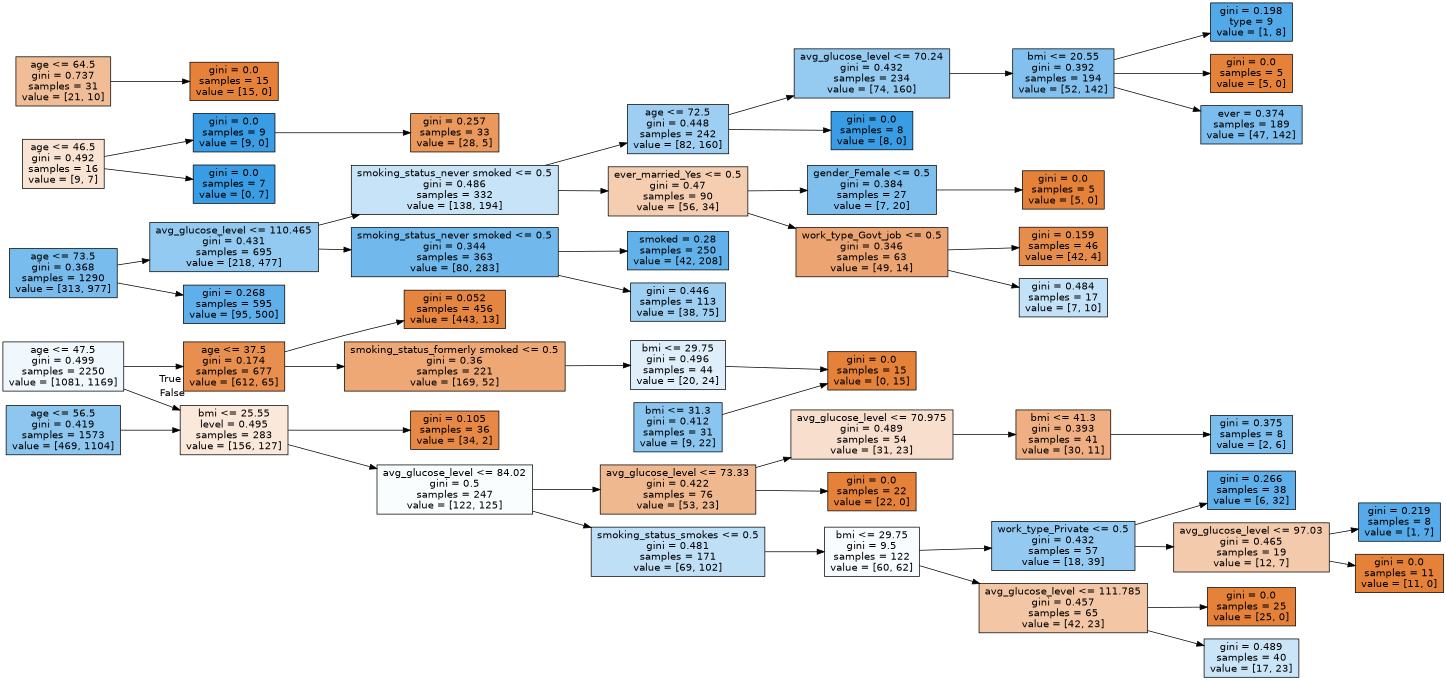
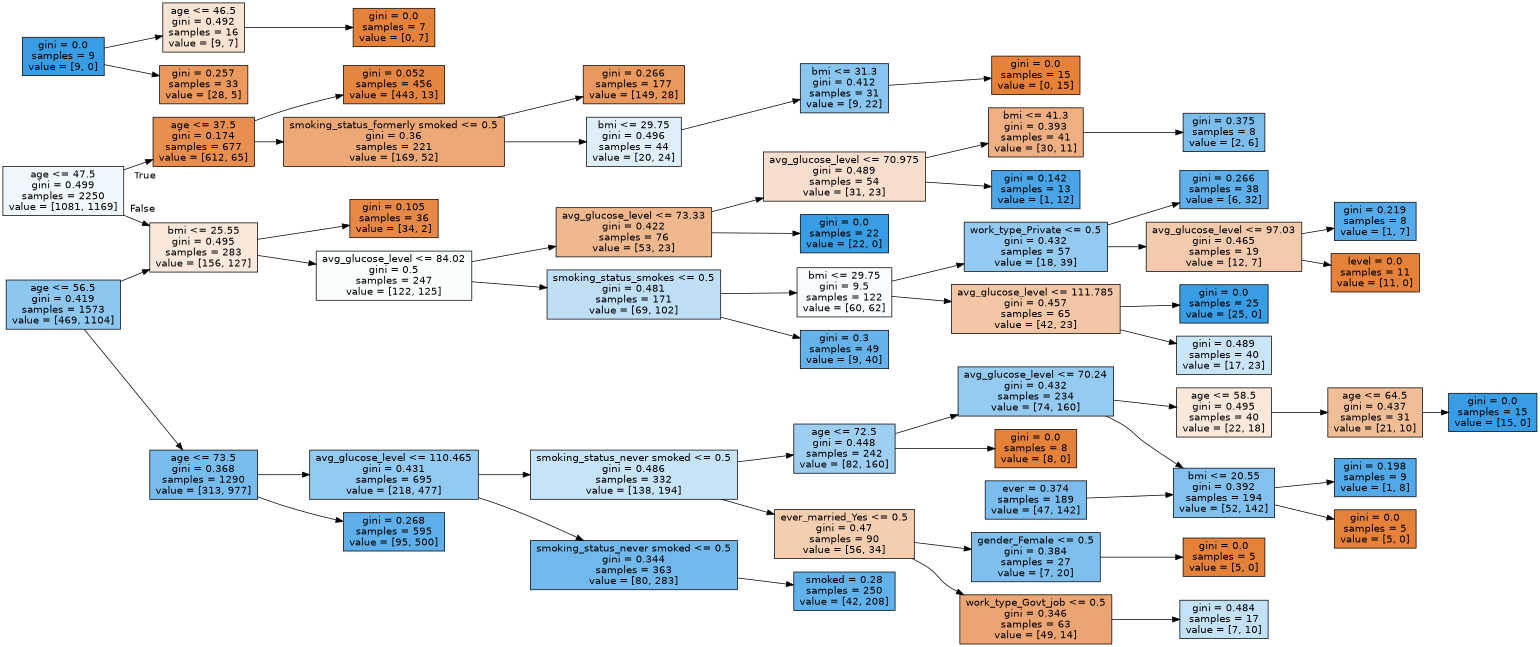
node "gini = 0.198 type = 9 value = [1, 8]": label "gini = 0.198 type = 9 value = [1, 8]" -> "gini = 0.198 samples = 9 value = [1, 8]"
node "age <= 64.5 gini = 0.737 samples = 31 value = [21, 10]": label "age <= 64.5 gini = 0.737 samples = 31 value = [21, 10]" -> "age <= 64.5 gini = 0.437 samples = 31 value = [21, 10]"
node "gini = 0.0 samples = 15 value = [15, 0]": fillcolor #e58139 -> #399de5
node "gini = 0.266 samples = 177 value = [149, 28]": added
edge "bmi <= 20.55 gini = 0.392 samples = 194 value = [52, 142]" -> "ever = 0.374 samples = 189 value = [47, 142]": reversed
node "gini = 0.0 samples = 8 value = [8, 0]": fillcolor #399de5 -> #e58139
edge "age <= 46.5 gini = 0.492 samples = 16 value = [9, 7]" -> "gini = 0.0 samples = 9 value = [9, 0]": reversed
node "gini = 0.0 samples = 7 value = [0, 7]": fillcolor #399de5 -> #e58139
node "gini = 0.142 samples = 13 value = [1, 12]": added
node "gini = 0.159 samples = 46 value = [42, 4]": removed
node "gini = 0.446 samples = 113 value = [38, 75]": removed
node "gini = 0.3 samples = 49 value = [9, 40]": added
edge "bmi <= 29.75 gini = 0.496 samples = 44 value = [20, 24]" -> "gini = 0.0 samples = 15 value = [0, 15]": now "bmi <= 29.75 gini = 0.496 samples = 44 value = [20, 24]" -> "bmi <= 31.3 gini = 0.412 samples = 31 value = [9, 22]"
edge "age <= 56.5 gini = 0.419 samples = 1573 value = [469, 1104]" -> "age <= 73.5 gini = 0.368 samples = 1290 value = [313, 977]": added
node "age <= 58.5 gini = 0.495 samples = 40 value = [22, 18]": added
node "bmi <= 25.55 level = 0.495 samples = 283 value = [156, 127]": label "bmi <= 25.55 level = 0.495 samples = 283 value = [156, 127]" -> "bmi <= 25.55 gini = 0.495 samples = 283 value = [156, 127]"
node "gini = 0.0 samples = 22 value = [22, 0]": fillcolor #e58139 -> #399de5
node "gini = 0.0 samples = 11 value = [11, 0]": label "gini = 0.0 samples = 11 value = [11, 0]" -> "level = 0.0 samples = 11 value = [11, 0]"
node "gini = 0.0 samples = 25 value = [25, 0]": fillcolor #e58139 -> #399de5
